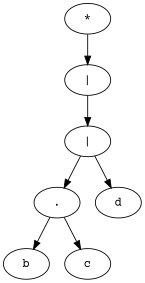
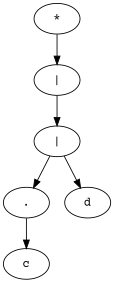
node "b": removed
